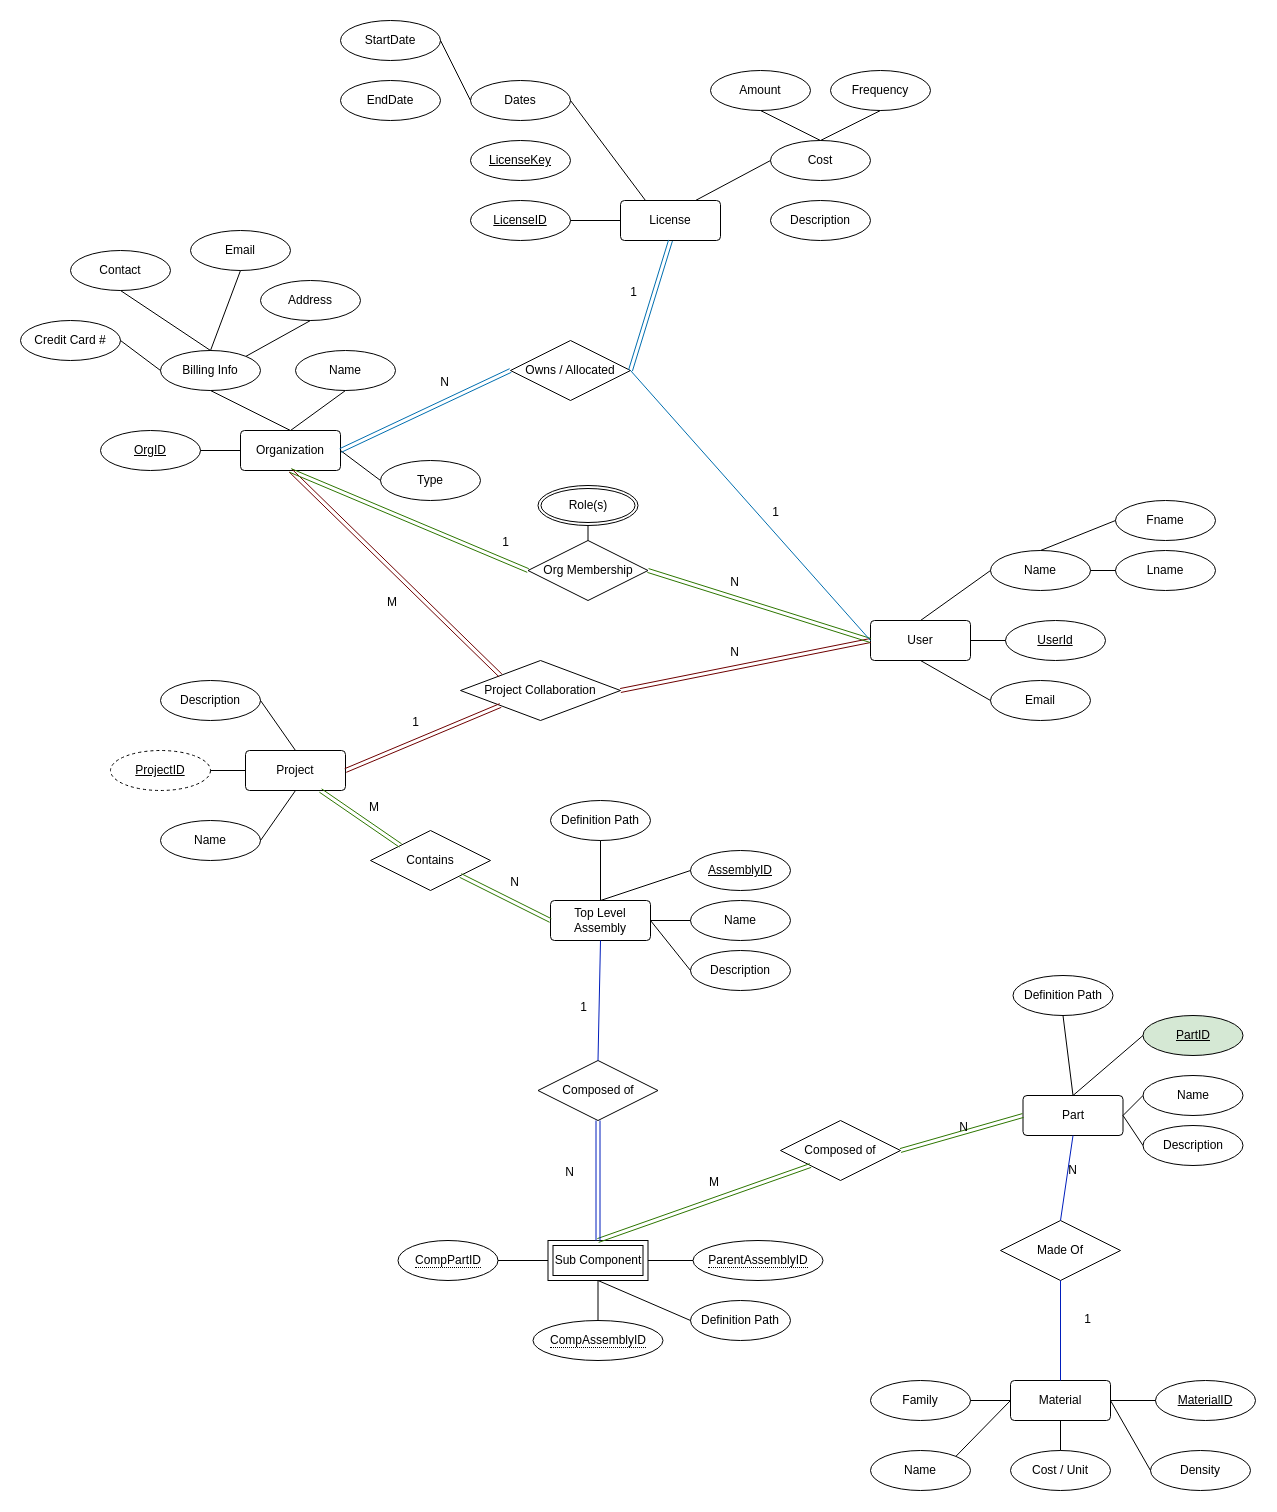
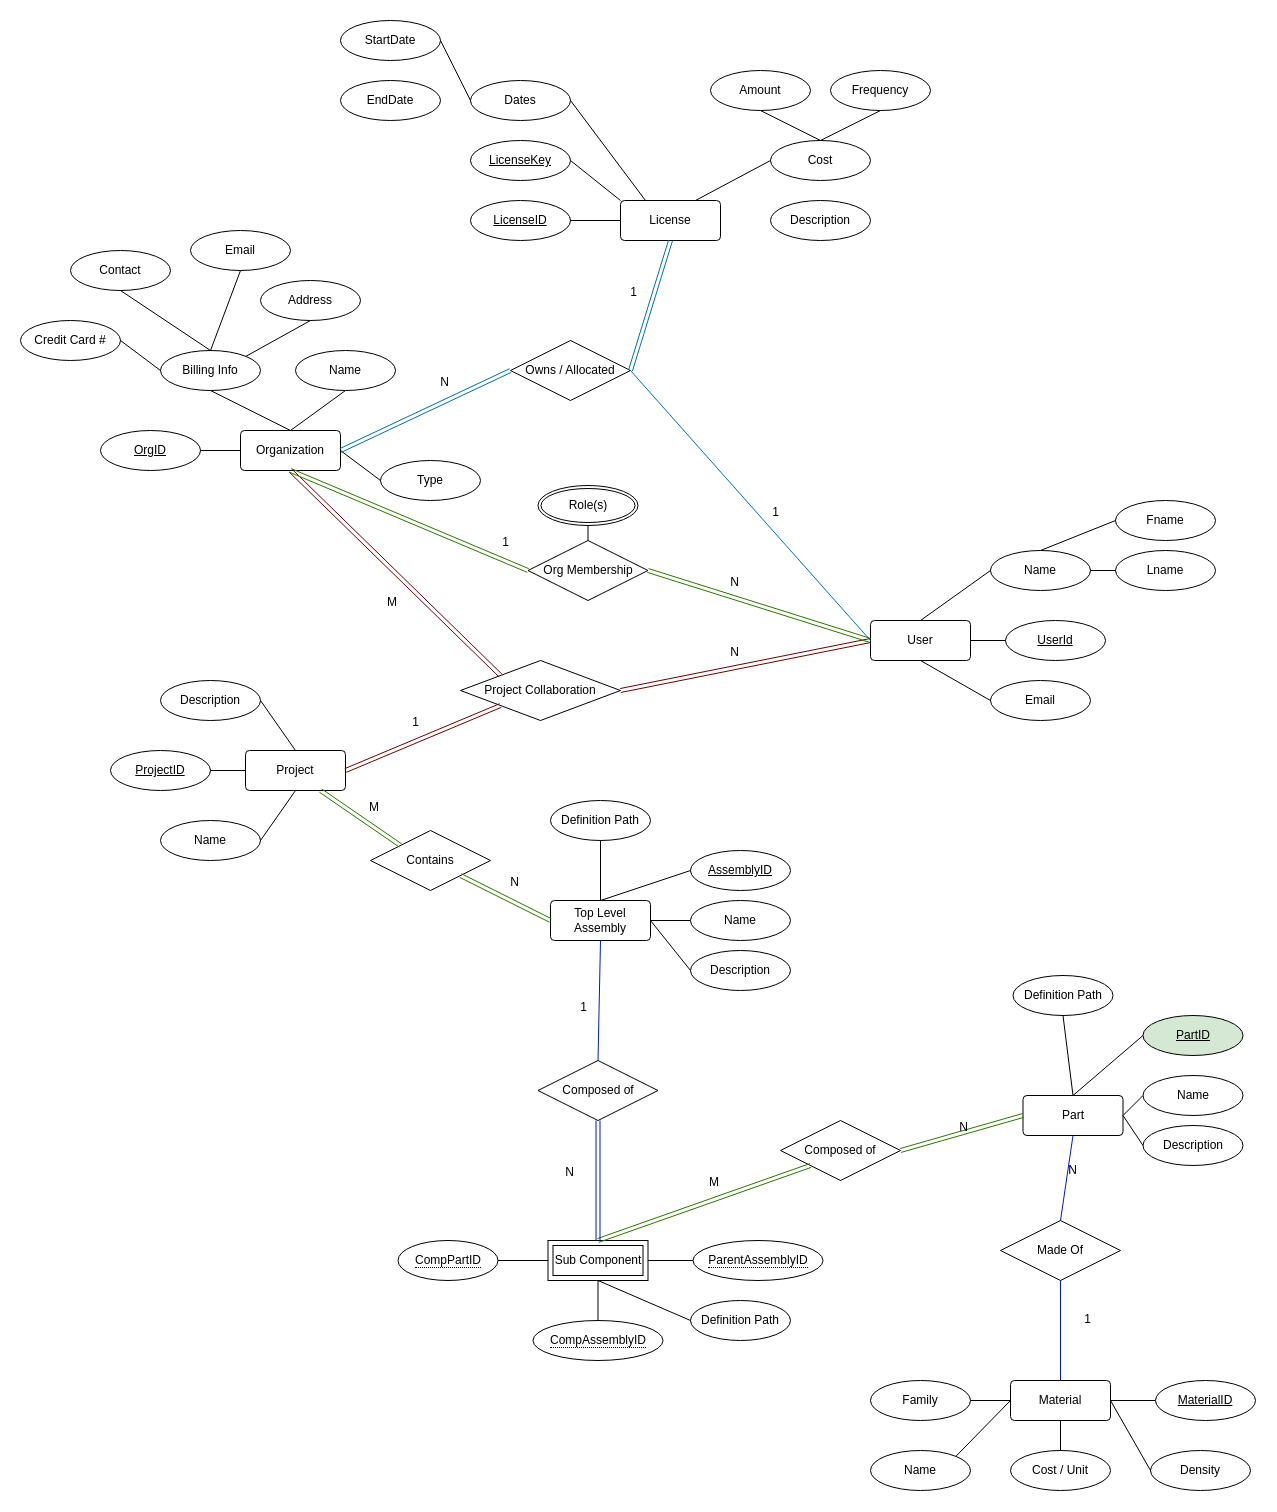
edge "LicenseKey" -- "License": added
node "ProjectID": style dashed -> solid
